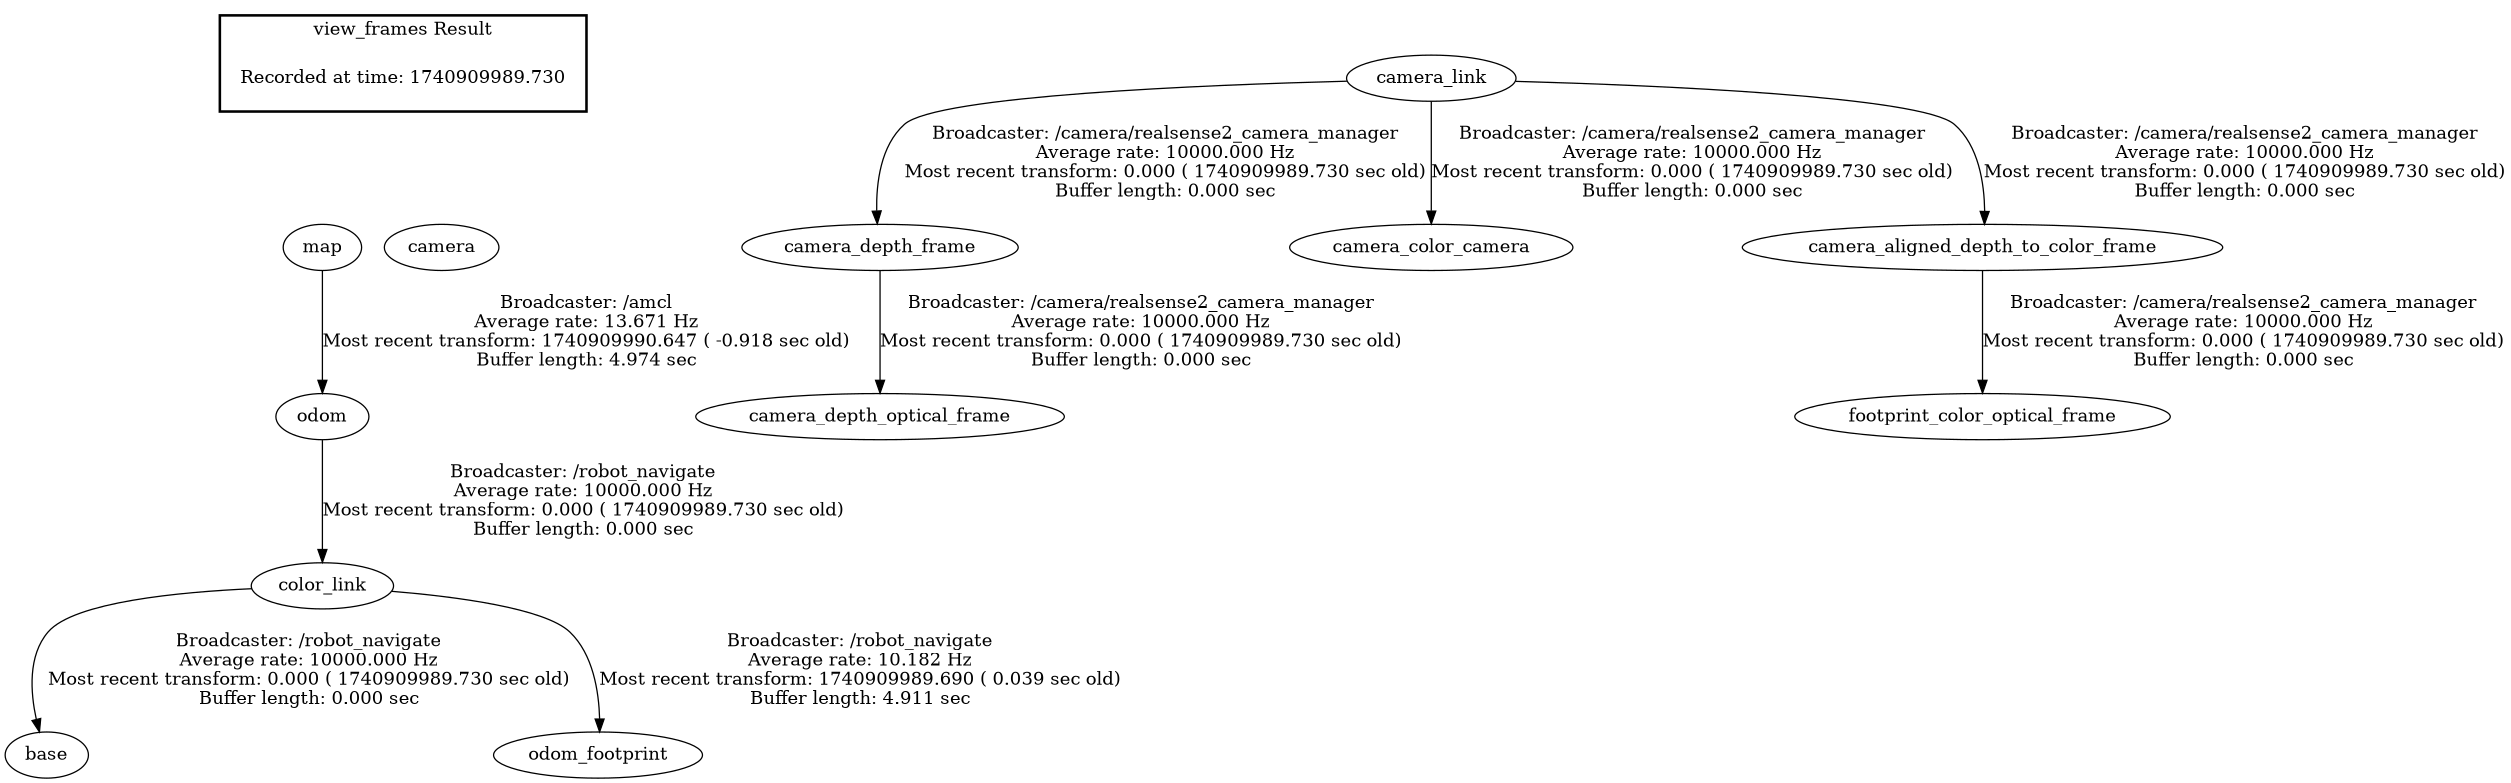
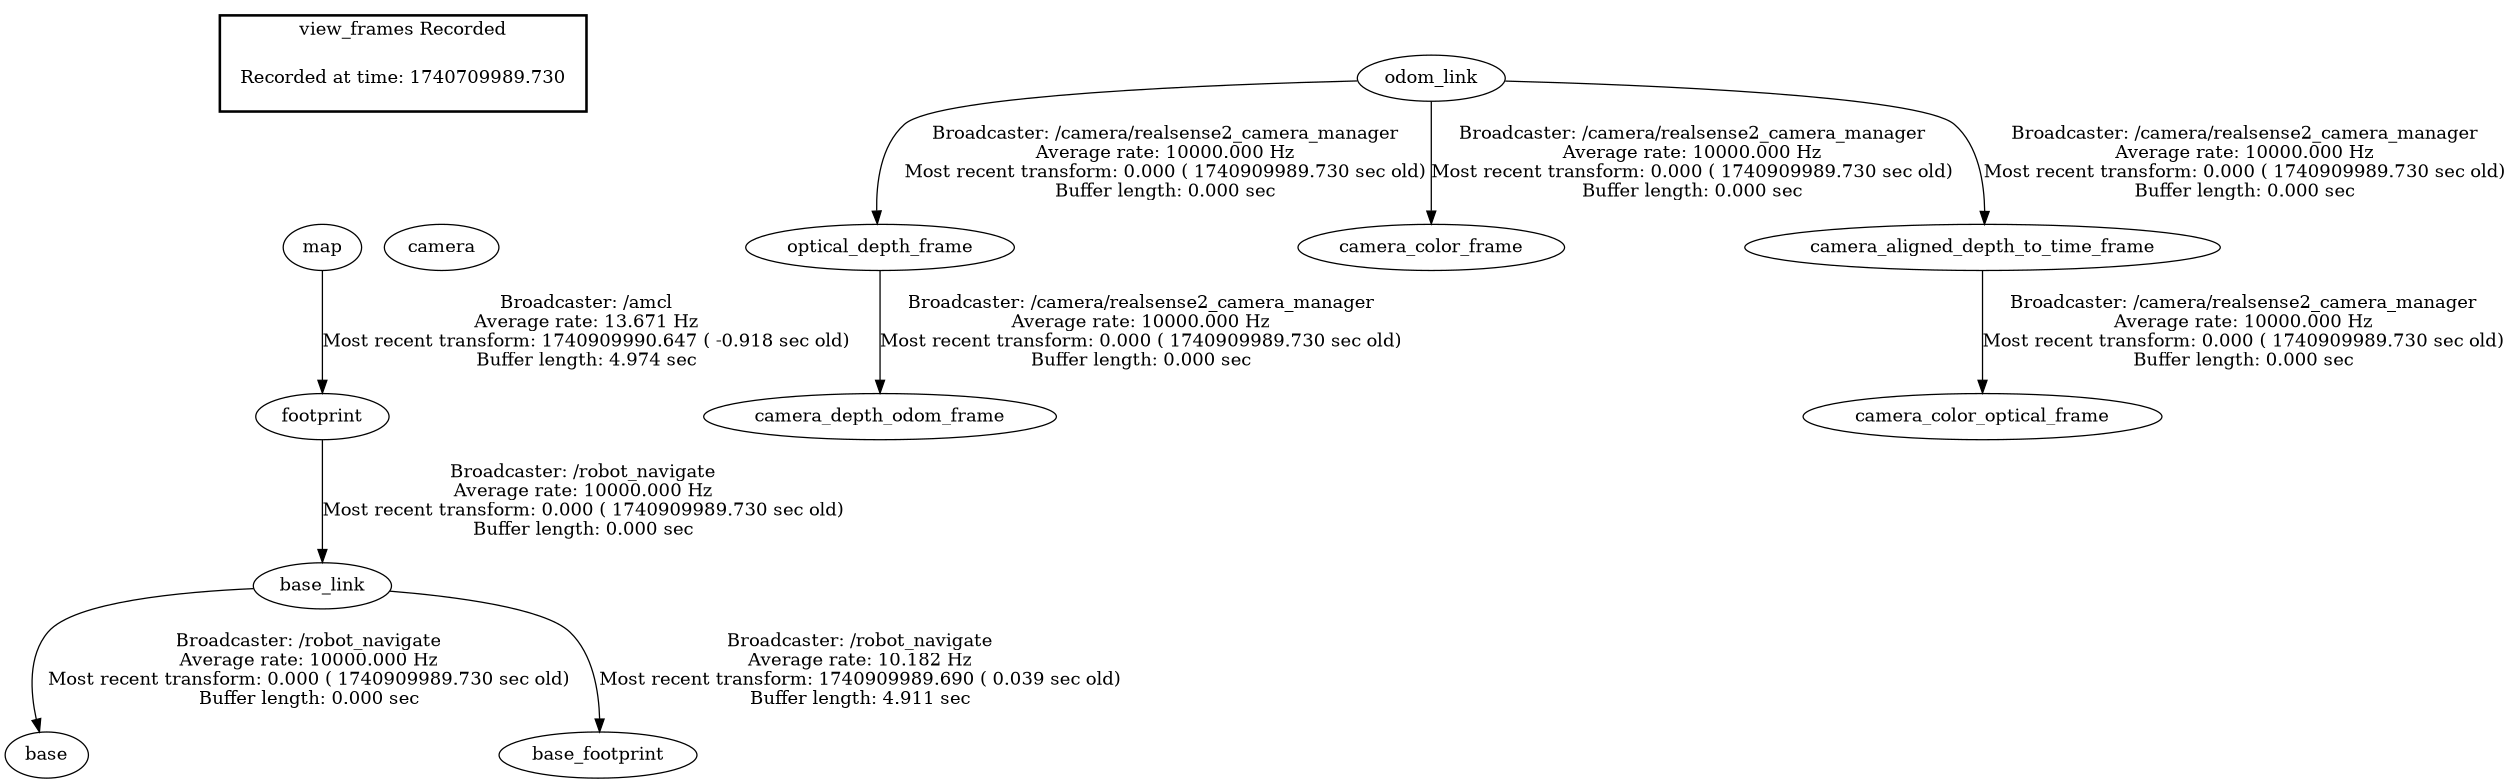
cluster "view_frames Result": label "view_frames Result" -> "view_frames Recorded"
node "Recorded at time: 1740909989.730": label "Recorded at time: 1740909989.730" -> "Recorded at time: 1740709989.730"
node "camera_link": label "camera_link" -> "odom_link"
node "camera_depth_frame": label "camera_depth_frame" -> "optical_depth_frame"
node "camera_color_camera": label "camera_color_camera" -> "camera_color_frame"
node "camera_aligned_depth_to_color_frame": label "camera_aligned_depth_to_color_frame" -> "camera_aligned_depth_to_time_frame"
node "odom": label "odom" -> "footprint"
node "camera_depth_optical_frame": label "camera_depth_optical_frame" -> "camera_depth_odom_frame"
node "footprint_color_optical_frame": label "footprint_color_optical_frame" -> "camera_color_optical_frame"
node "color_link": label "color_link" -> "base_link"
node "odom_footprint": label "odom_footprint" -> "base_footprint"
